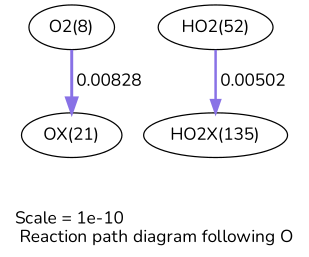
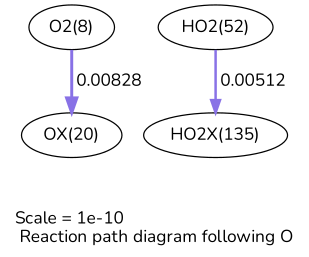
edge "HO2(52)" -> "HO2X(135)": label " 0.00502" -> " 0.00512"
node "OX(21)": label "OX(21)" -> "OX(20)"
